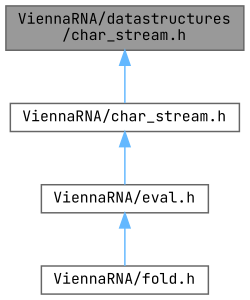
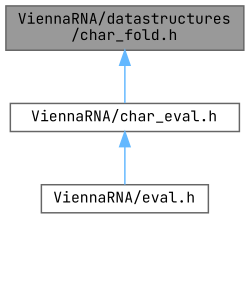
node "ViennaRNA/datastructures /char_stream.h": label "ViennaRNA/datastructures /char_stream.h" -> "ViennaRNA/datastructures /char_fold.h"
node "ViennaRNA/char_stream.h": label "ViennaRNA/char_stream.h" -> "ViennaRNA/char_eval.h"
node "ViennaRNA/fold.h": removed
